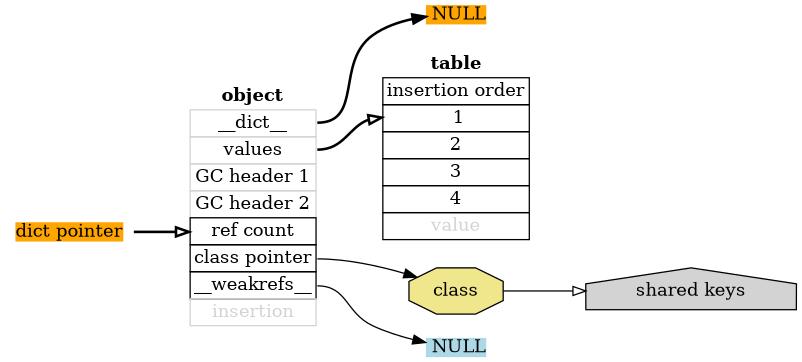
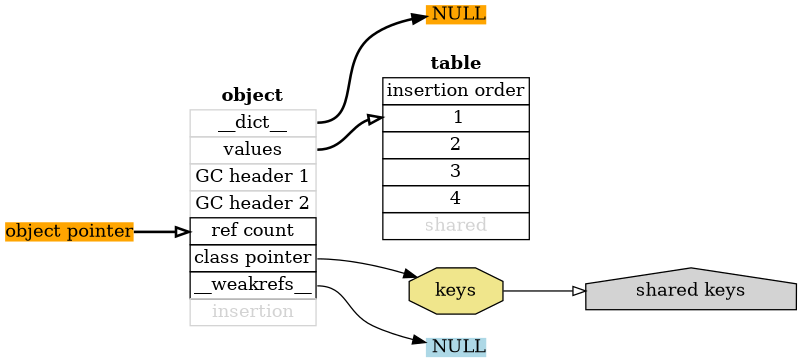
node "table": text "value" -> "shared"
node "dict pointer": label "dict pointer" -> "object pointer"
node "class": label "class" -> "keys"
